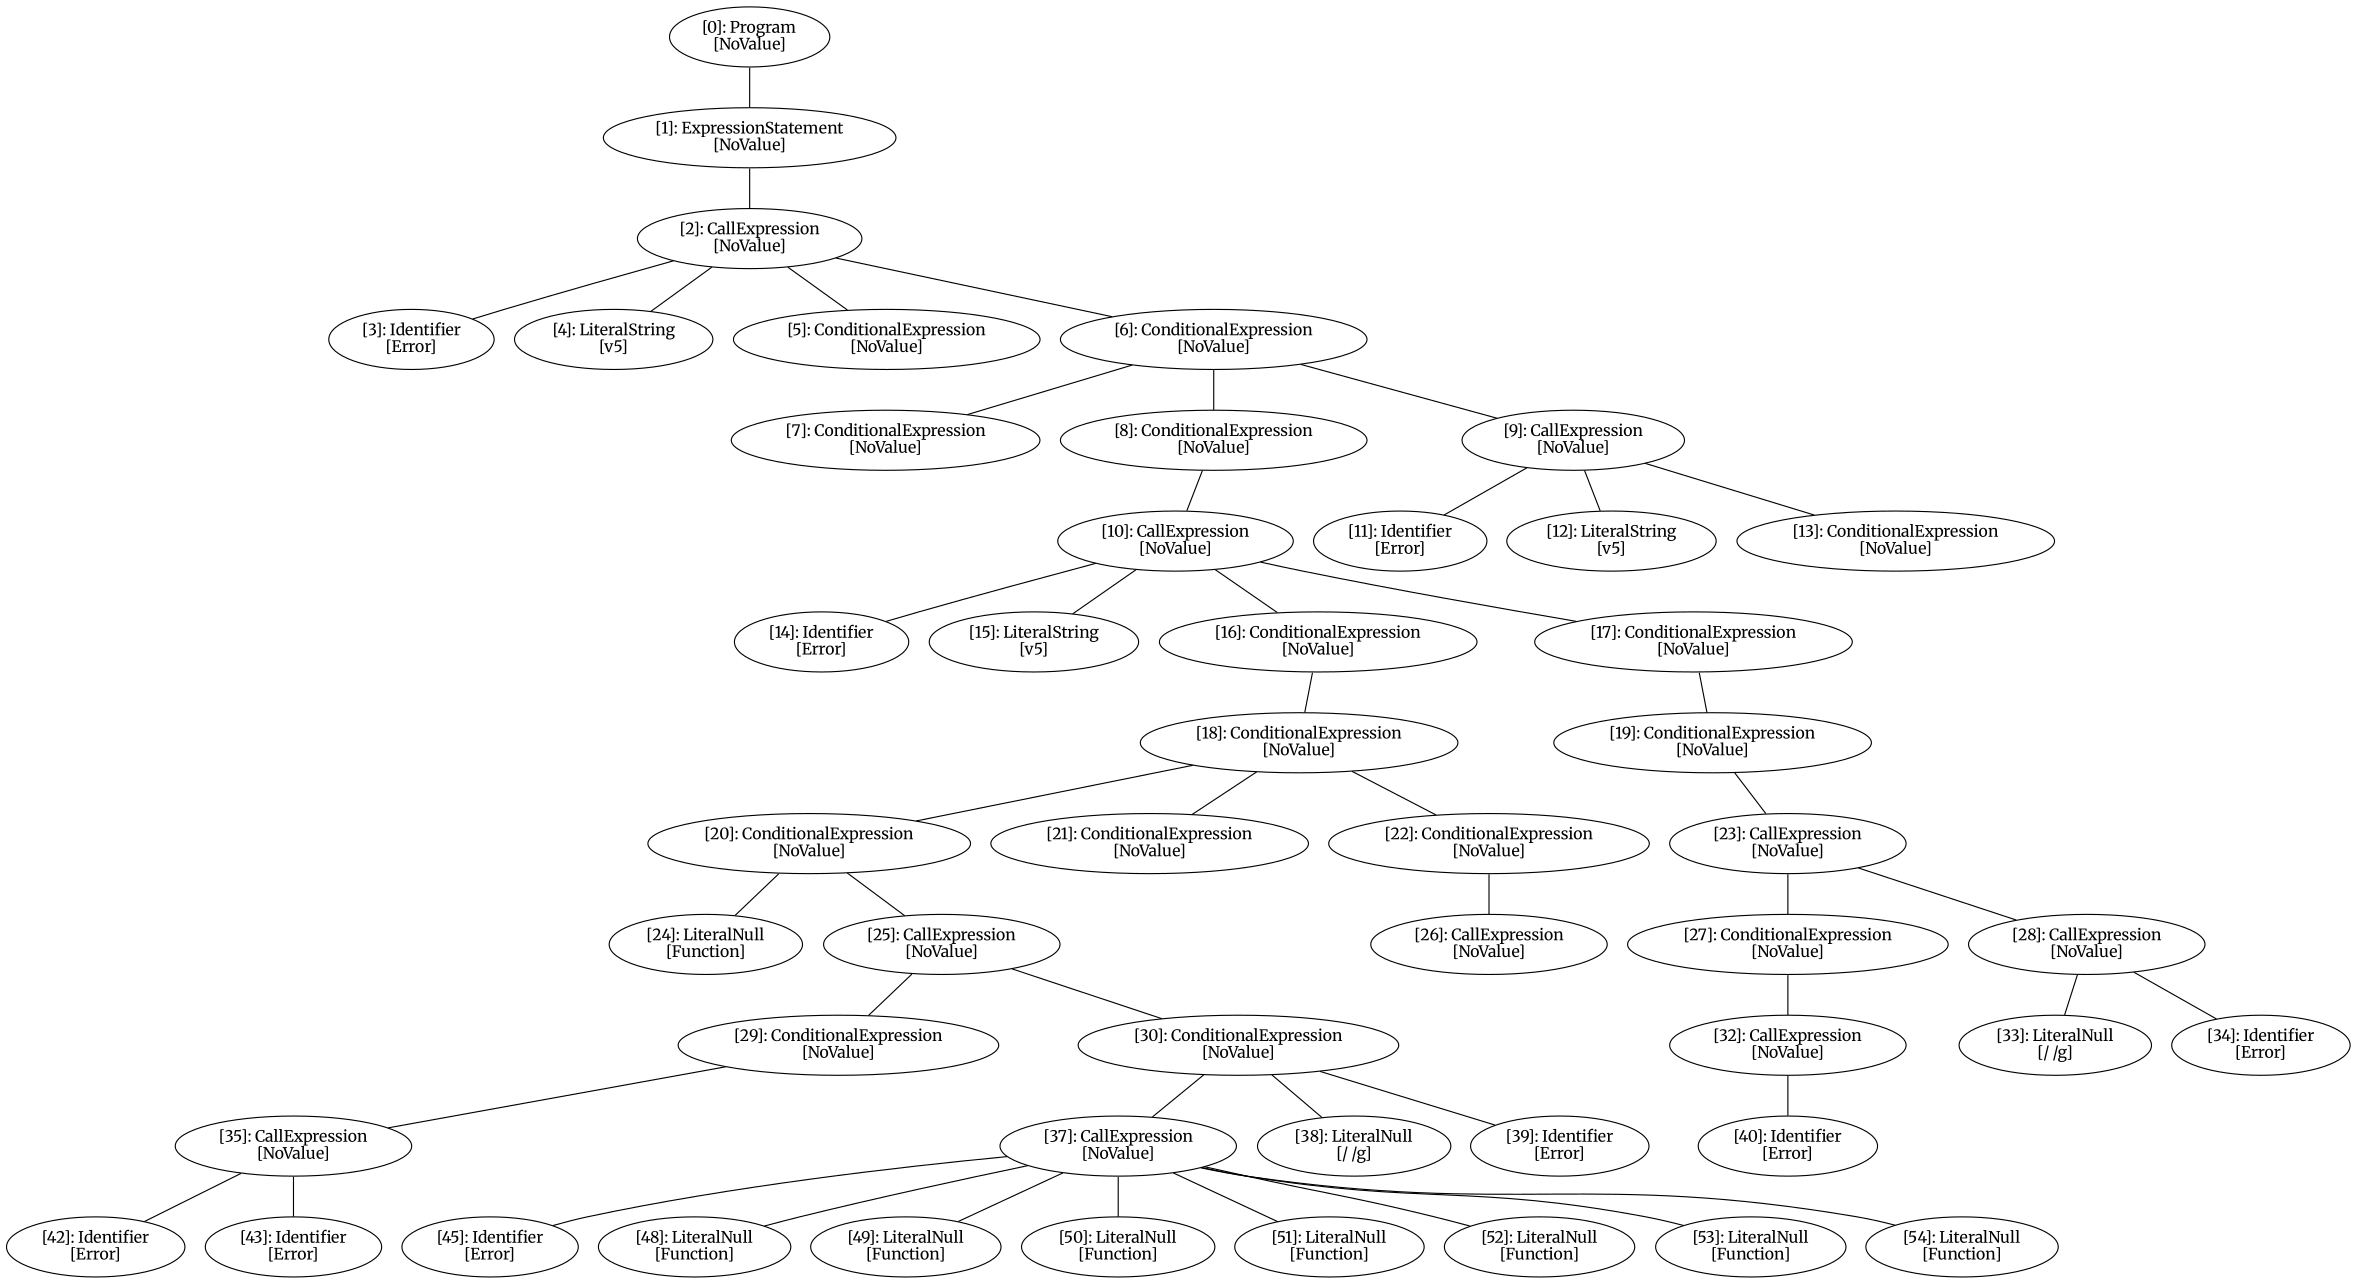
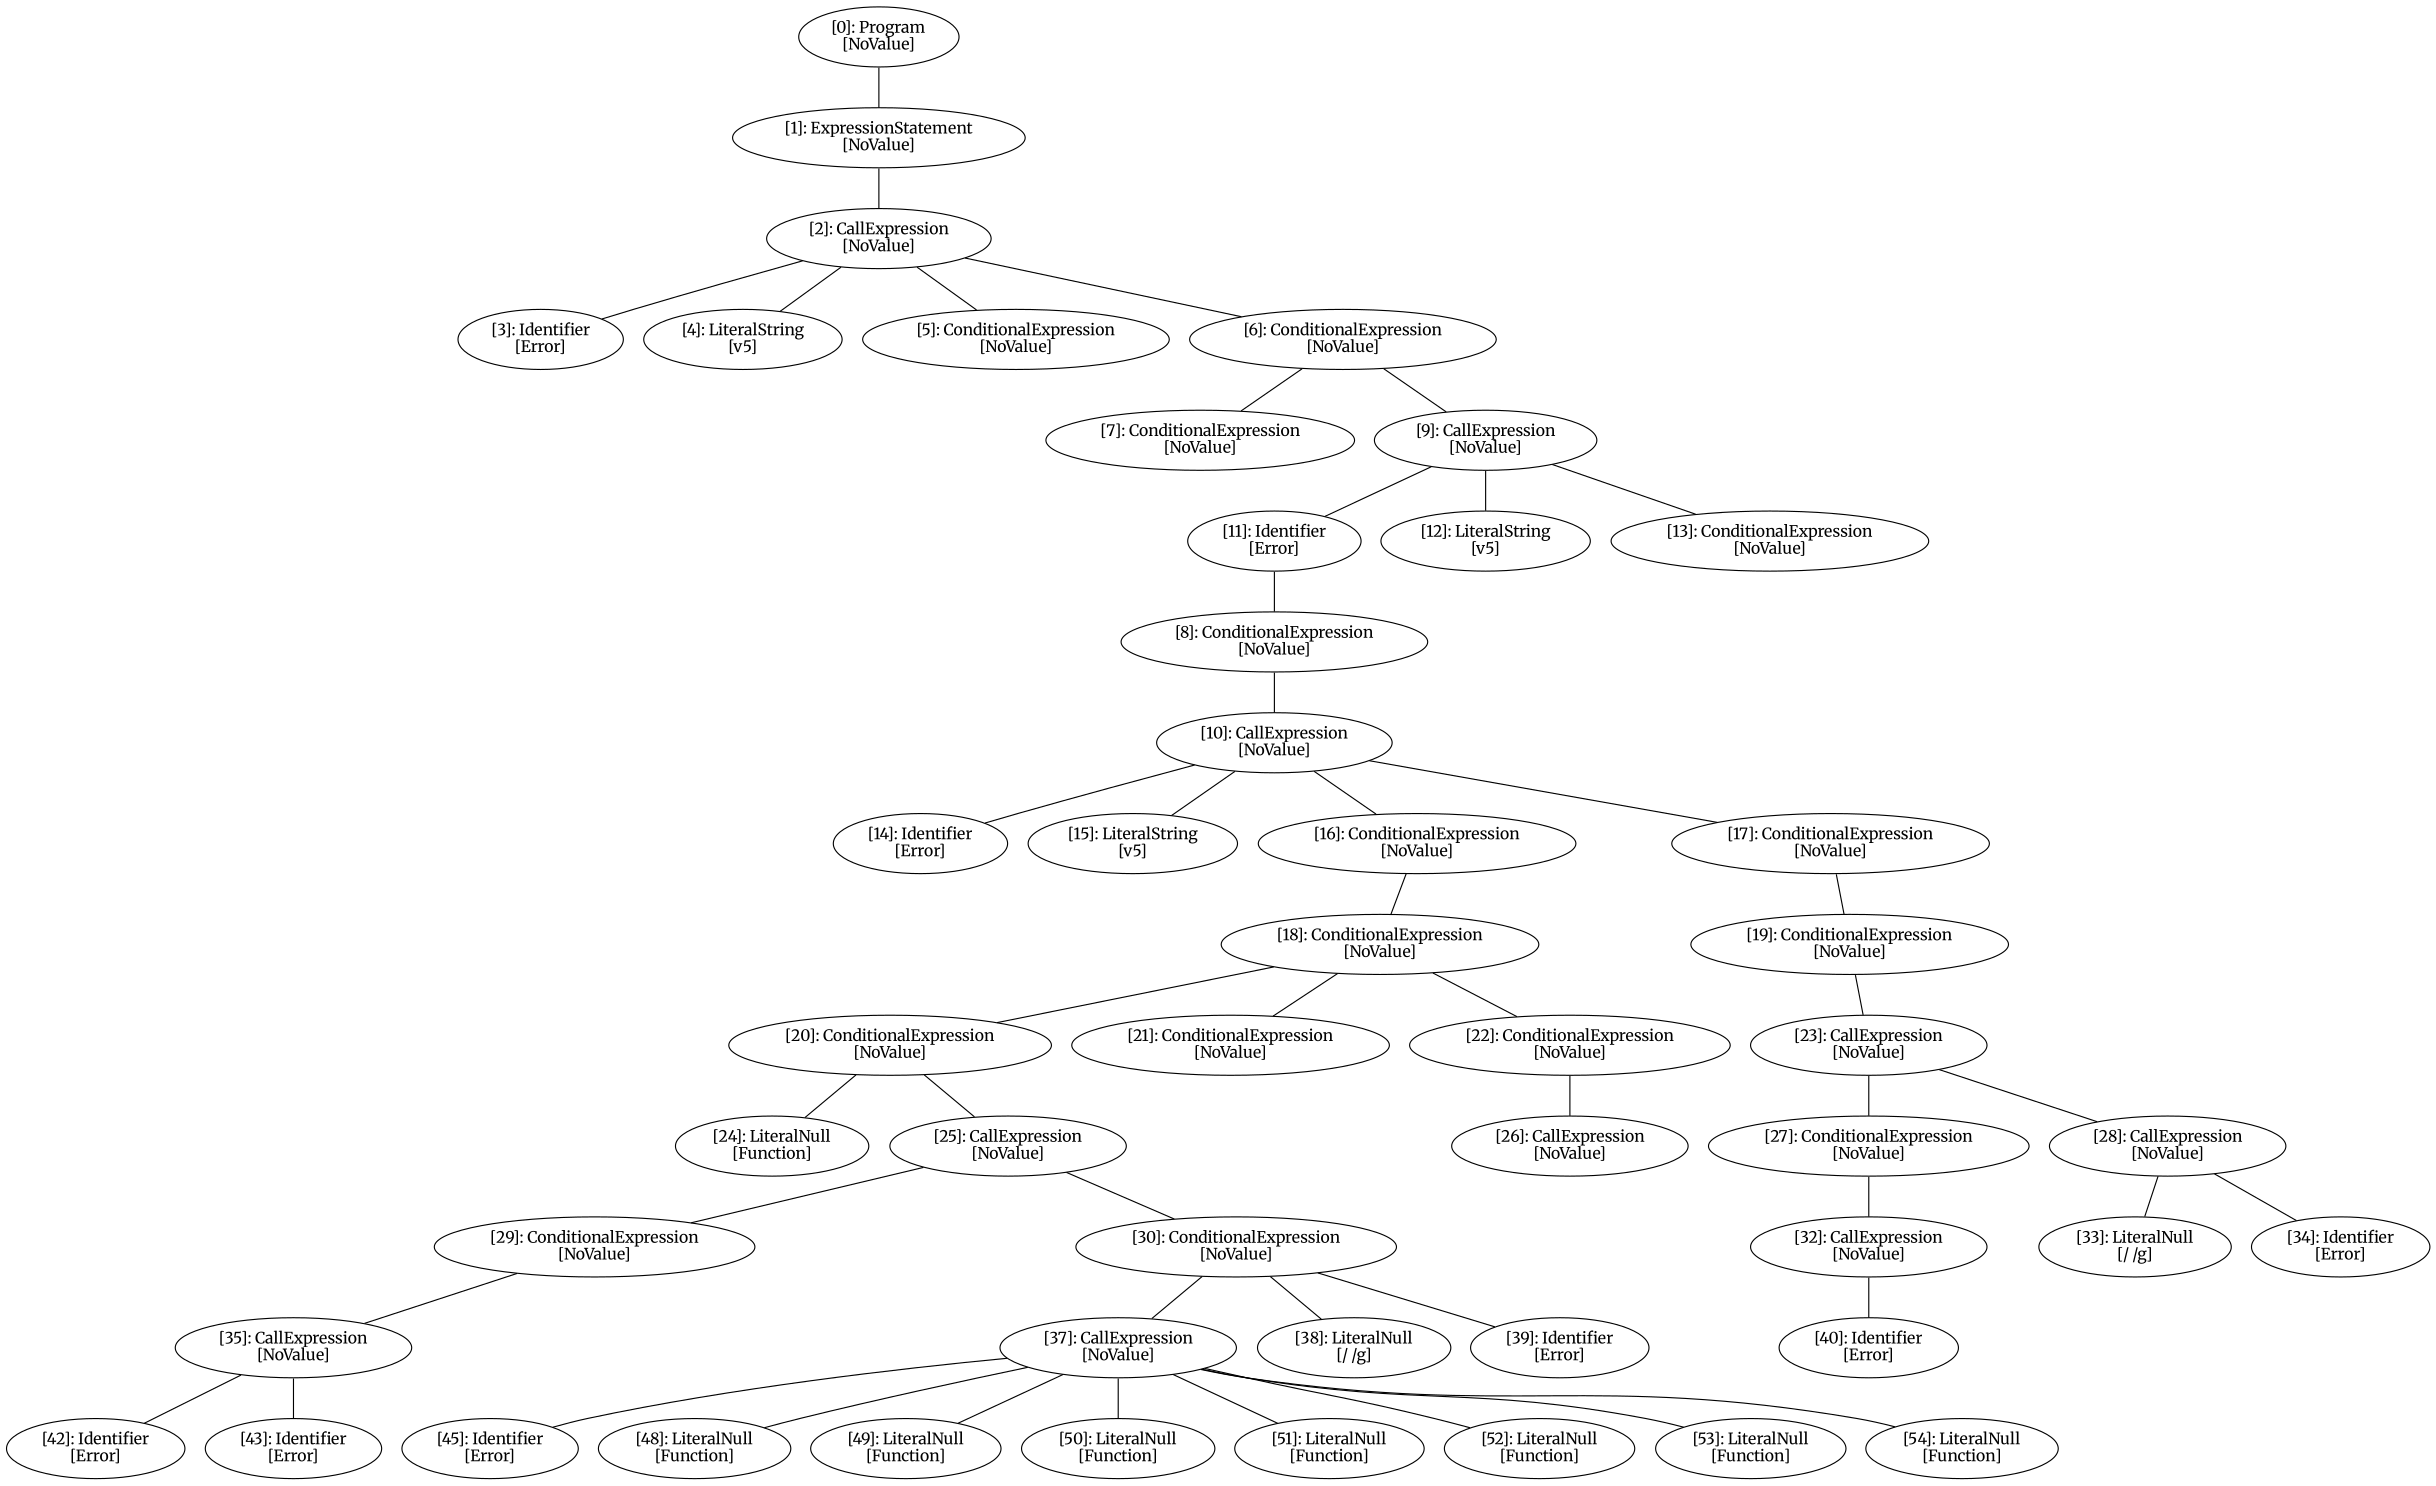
edge "[6]: ConditionalExpression [NoValue]" -- "[8]: ConditionalExpression [NoValue]": now "[11]: Identifier [Error]" -- "[8]: ConditionalExpression [NoValue]"
